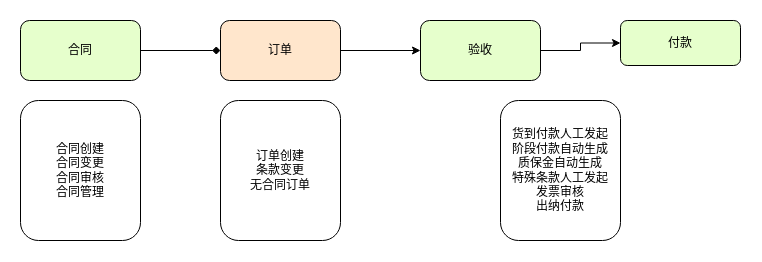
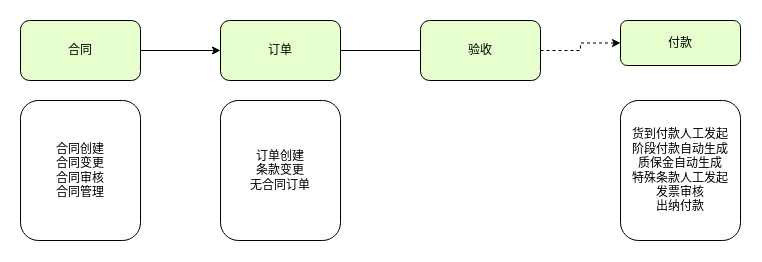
edge "合同" -> "订单": arrowhead diamond -> classic
node "订单": fillcolor #ffe6cc -> #e6ffcc
edge "订单" -> "验收": arrowhead classic -> none
edge "验收" -> "付款": style solid -> dashed
node "货到付款人工发起 阶段付款自动生成 质保金自动生成 特殊条款人工发起 发票审核 出纳付款": moved (561, 171) -> (681, 171)
